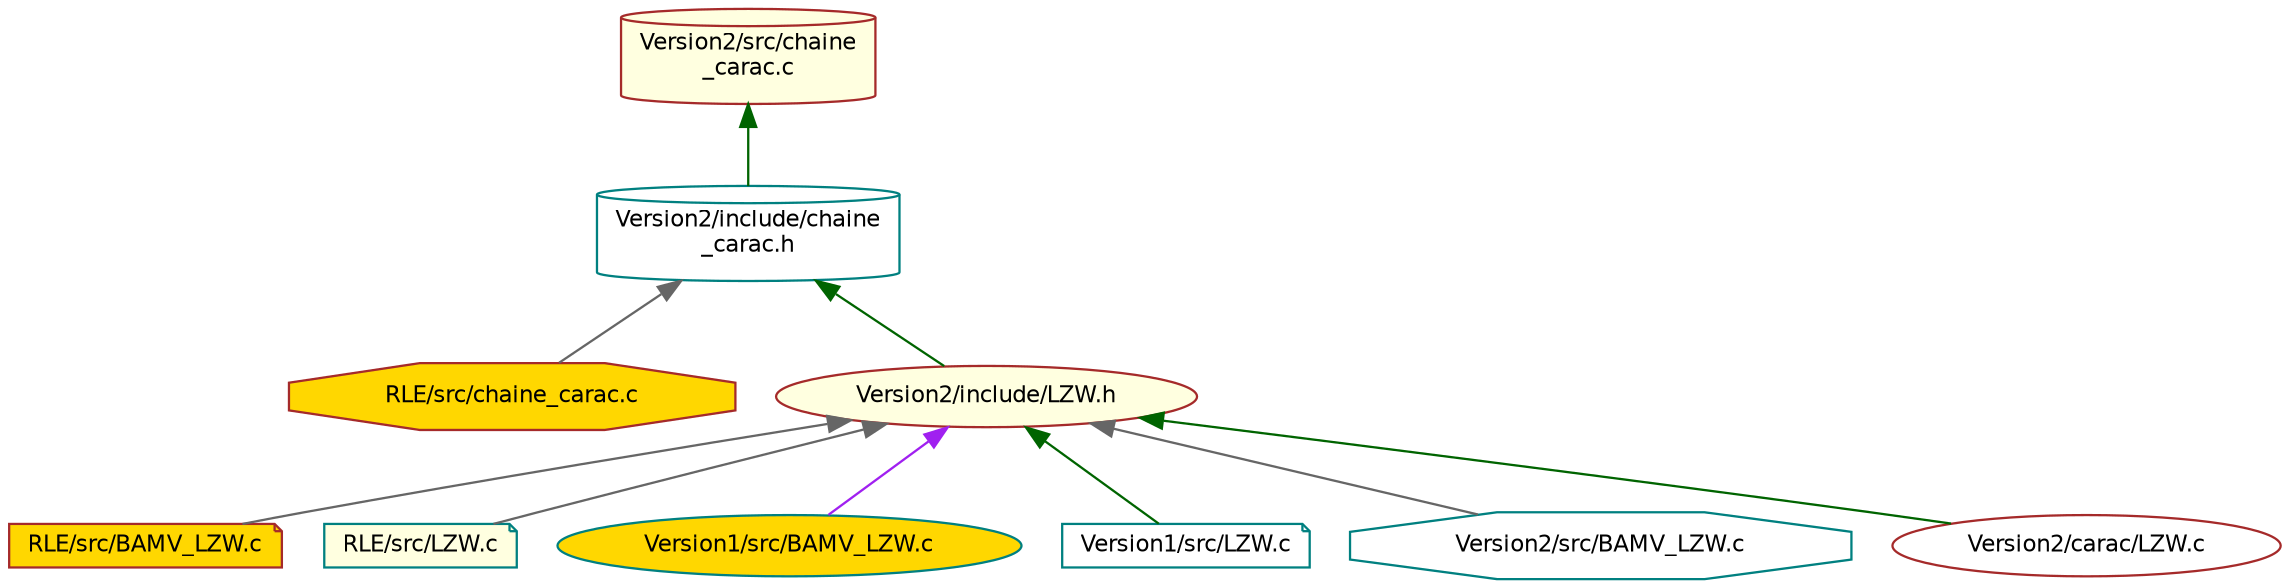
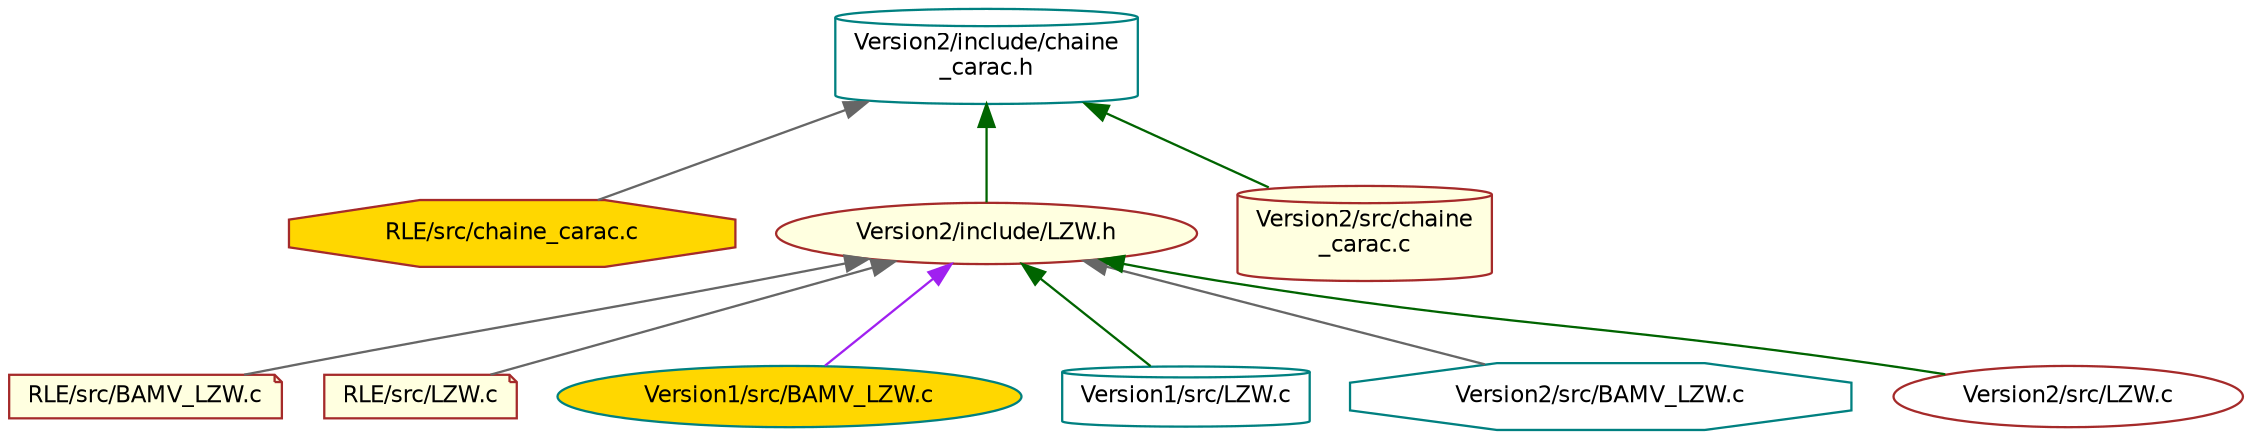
edge "Version2/include/chaine _carac.h" -> "Version2/src/chaine _carac.c": reversed
node "RLE/src/BAMV_LZW.c": fillcolor gold -> lightyellow
node "RLE/src/LZW.c": color teal -> brown
node "Version1/src/LZW.c": shape note -> cylinder
node "Version2/carac/LZW.c": label "Version2/carac/LZW.c" -> "Version2/src/LZW.c"
